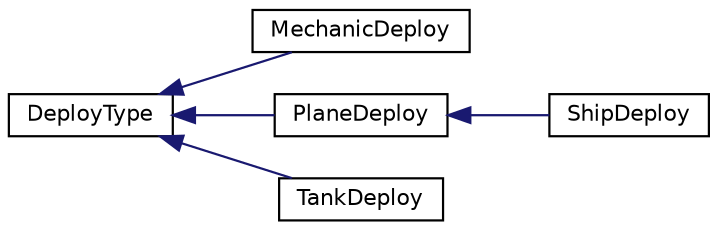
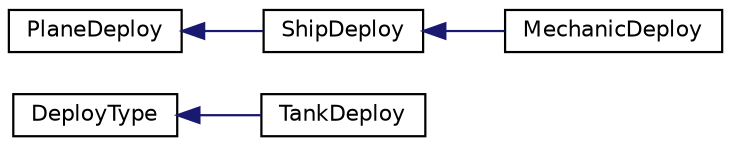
edge "MechanicDeploy" -> "DeployType": now "MechanicDeploy" -> "ShipDeploy"
edge "PlaneDeploy" -> "DeployType": removed
